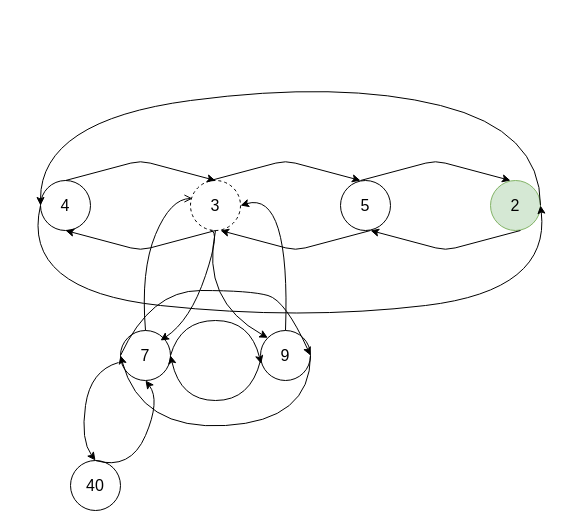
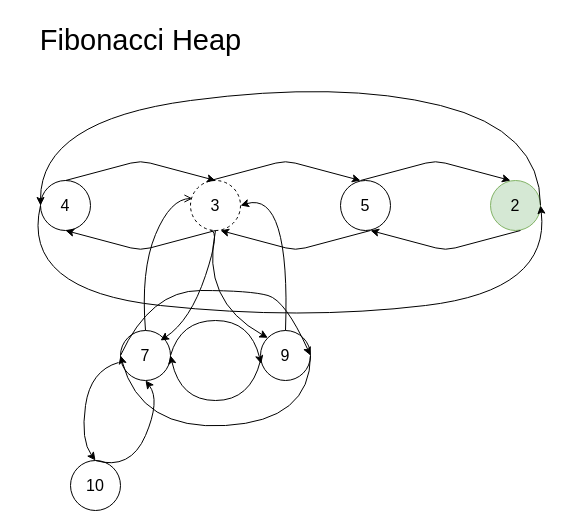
node "Fibonacci Heap": added
node "40": label "40" -> "10"
